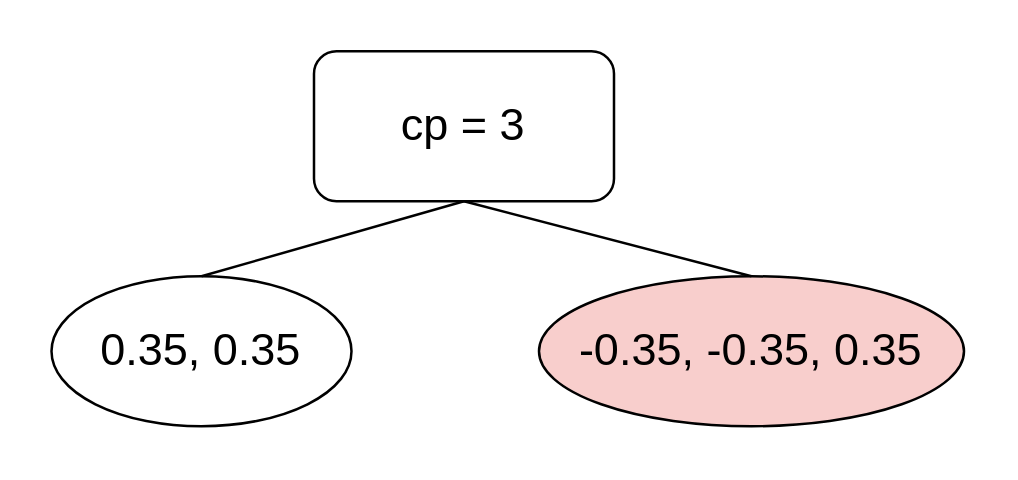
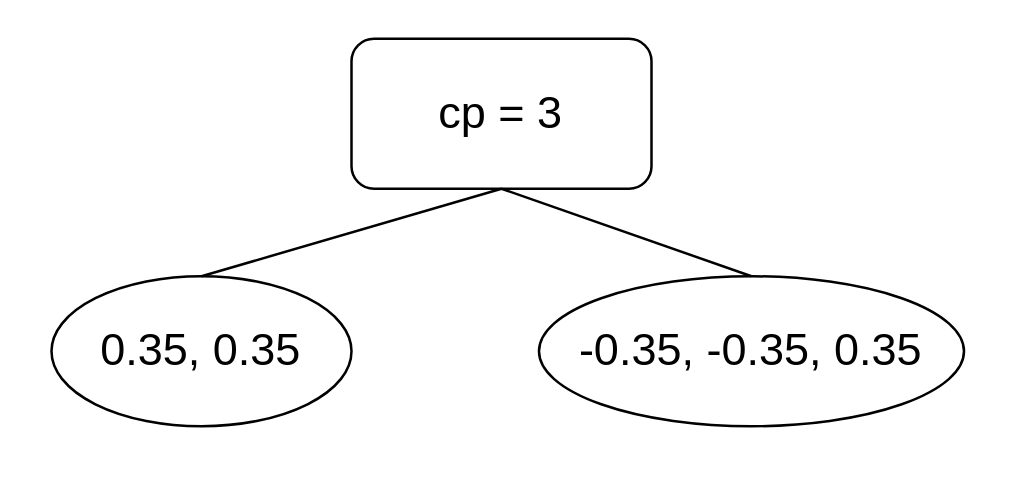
node "cp = 3": moved (464, 126) -> (501, 114)
node "-0.35, -0.35, 0.35": fillcolor #f8cecc -> #ffffff
